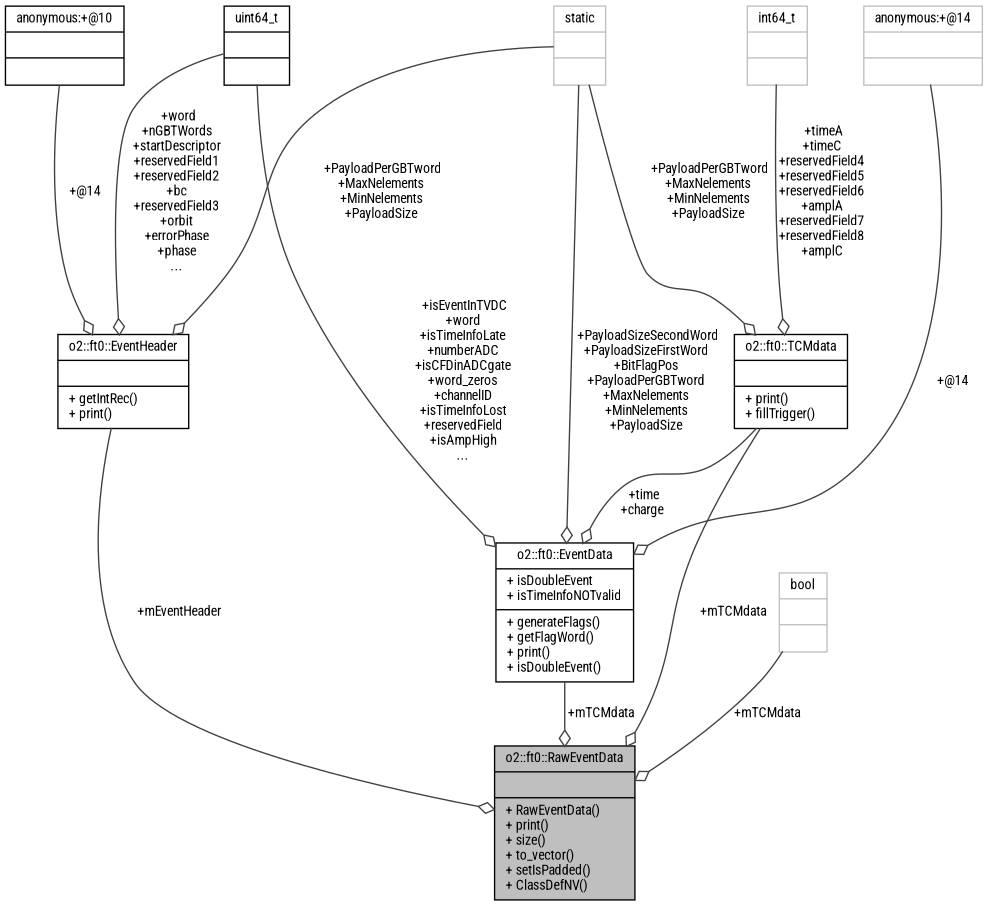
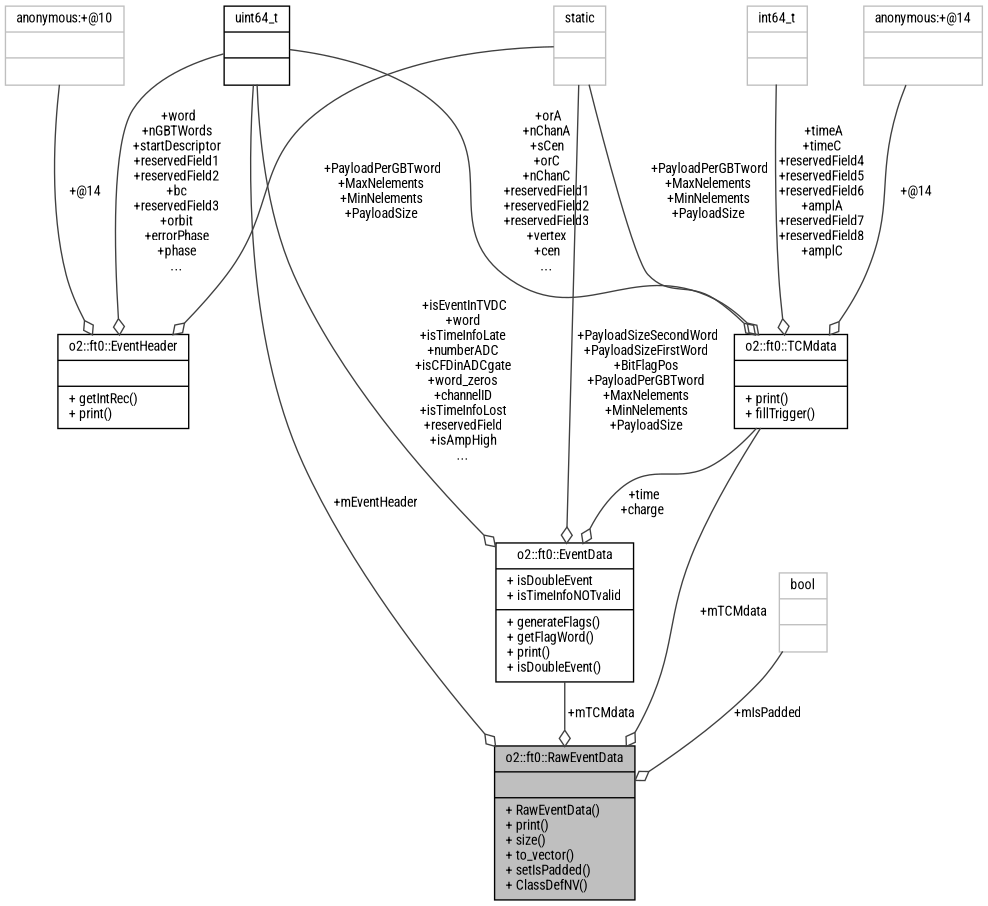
node "anonymous:+@10": color black -> grey75
edge "uint64_t" -> "o2::ft0::TCMdata": added, label "+orA +nChanA +sCen +orC +nChanC +reservedField1 +reservedField2 +reservedField3 +vertex +cen ..."
edge "anonymous:+@14" -> "o2::ft0::EventData": now "anonymous:+@14" -> "o2::ft0::TCMdata"
edge "bool" -> "o2::ft0::RawEventData": label " +mTCMdata" -> " +mIsPadded"
edge "o2::ft0::EventHeader" -> "o2::ft0::RawEventData": now "uint64_t" -> "o2::ft0::RawEventData"
